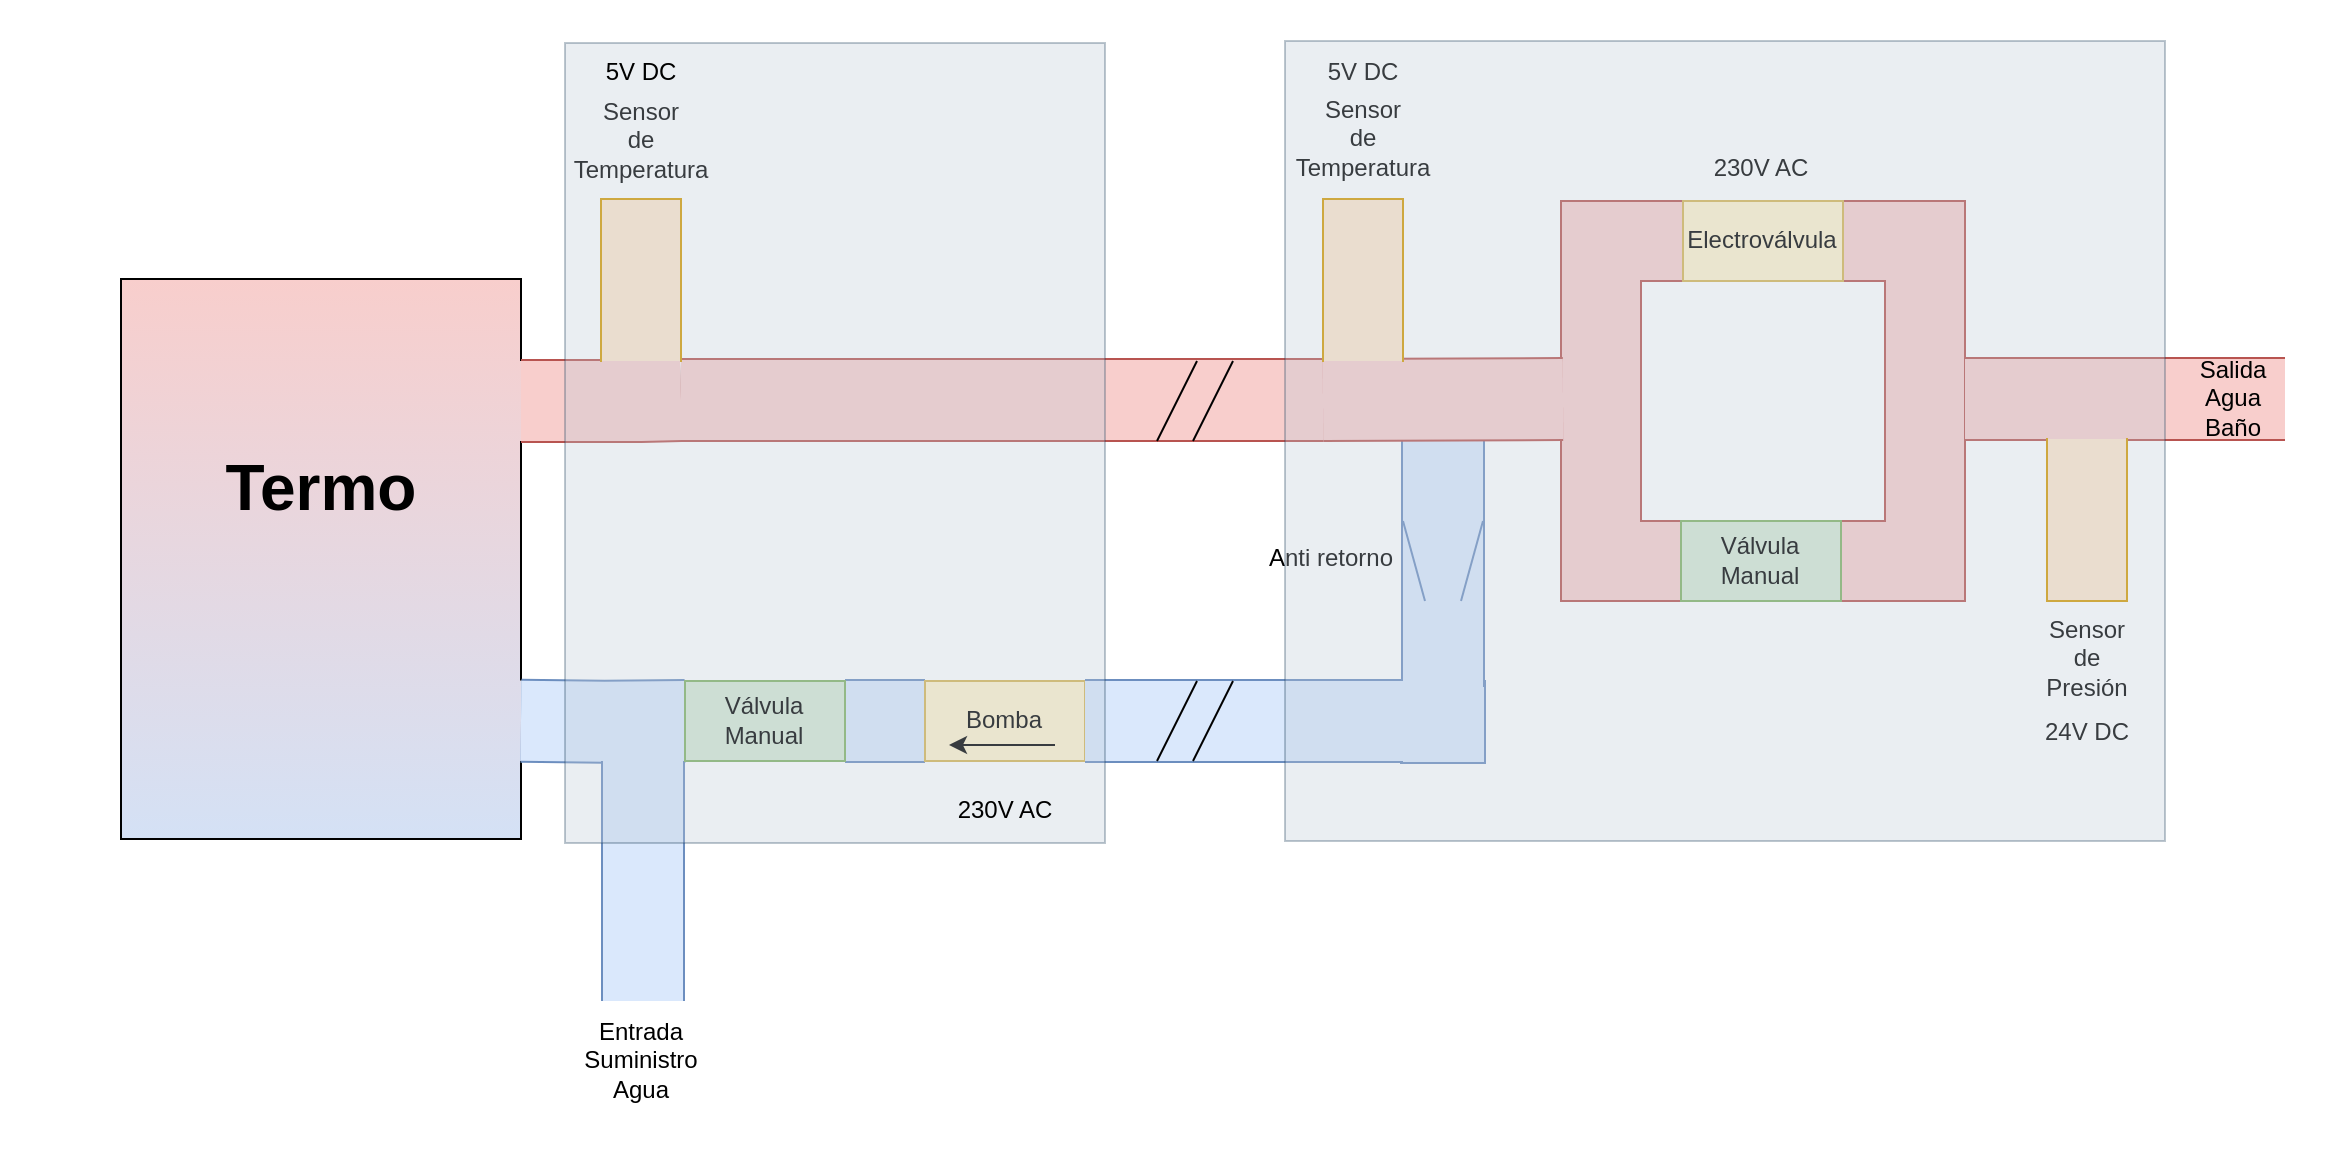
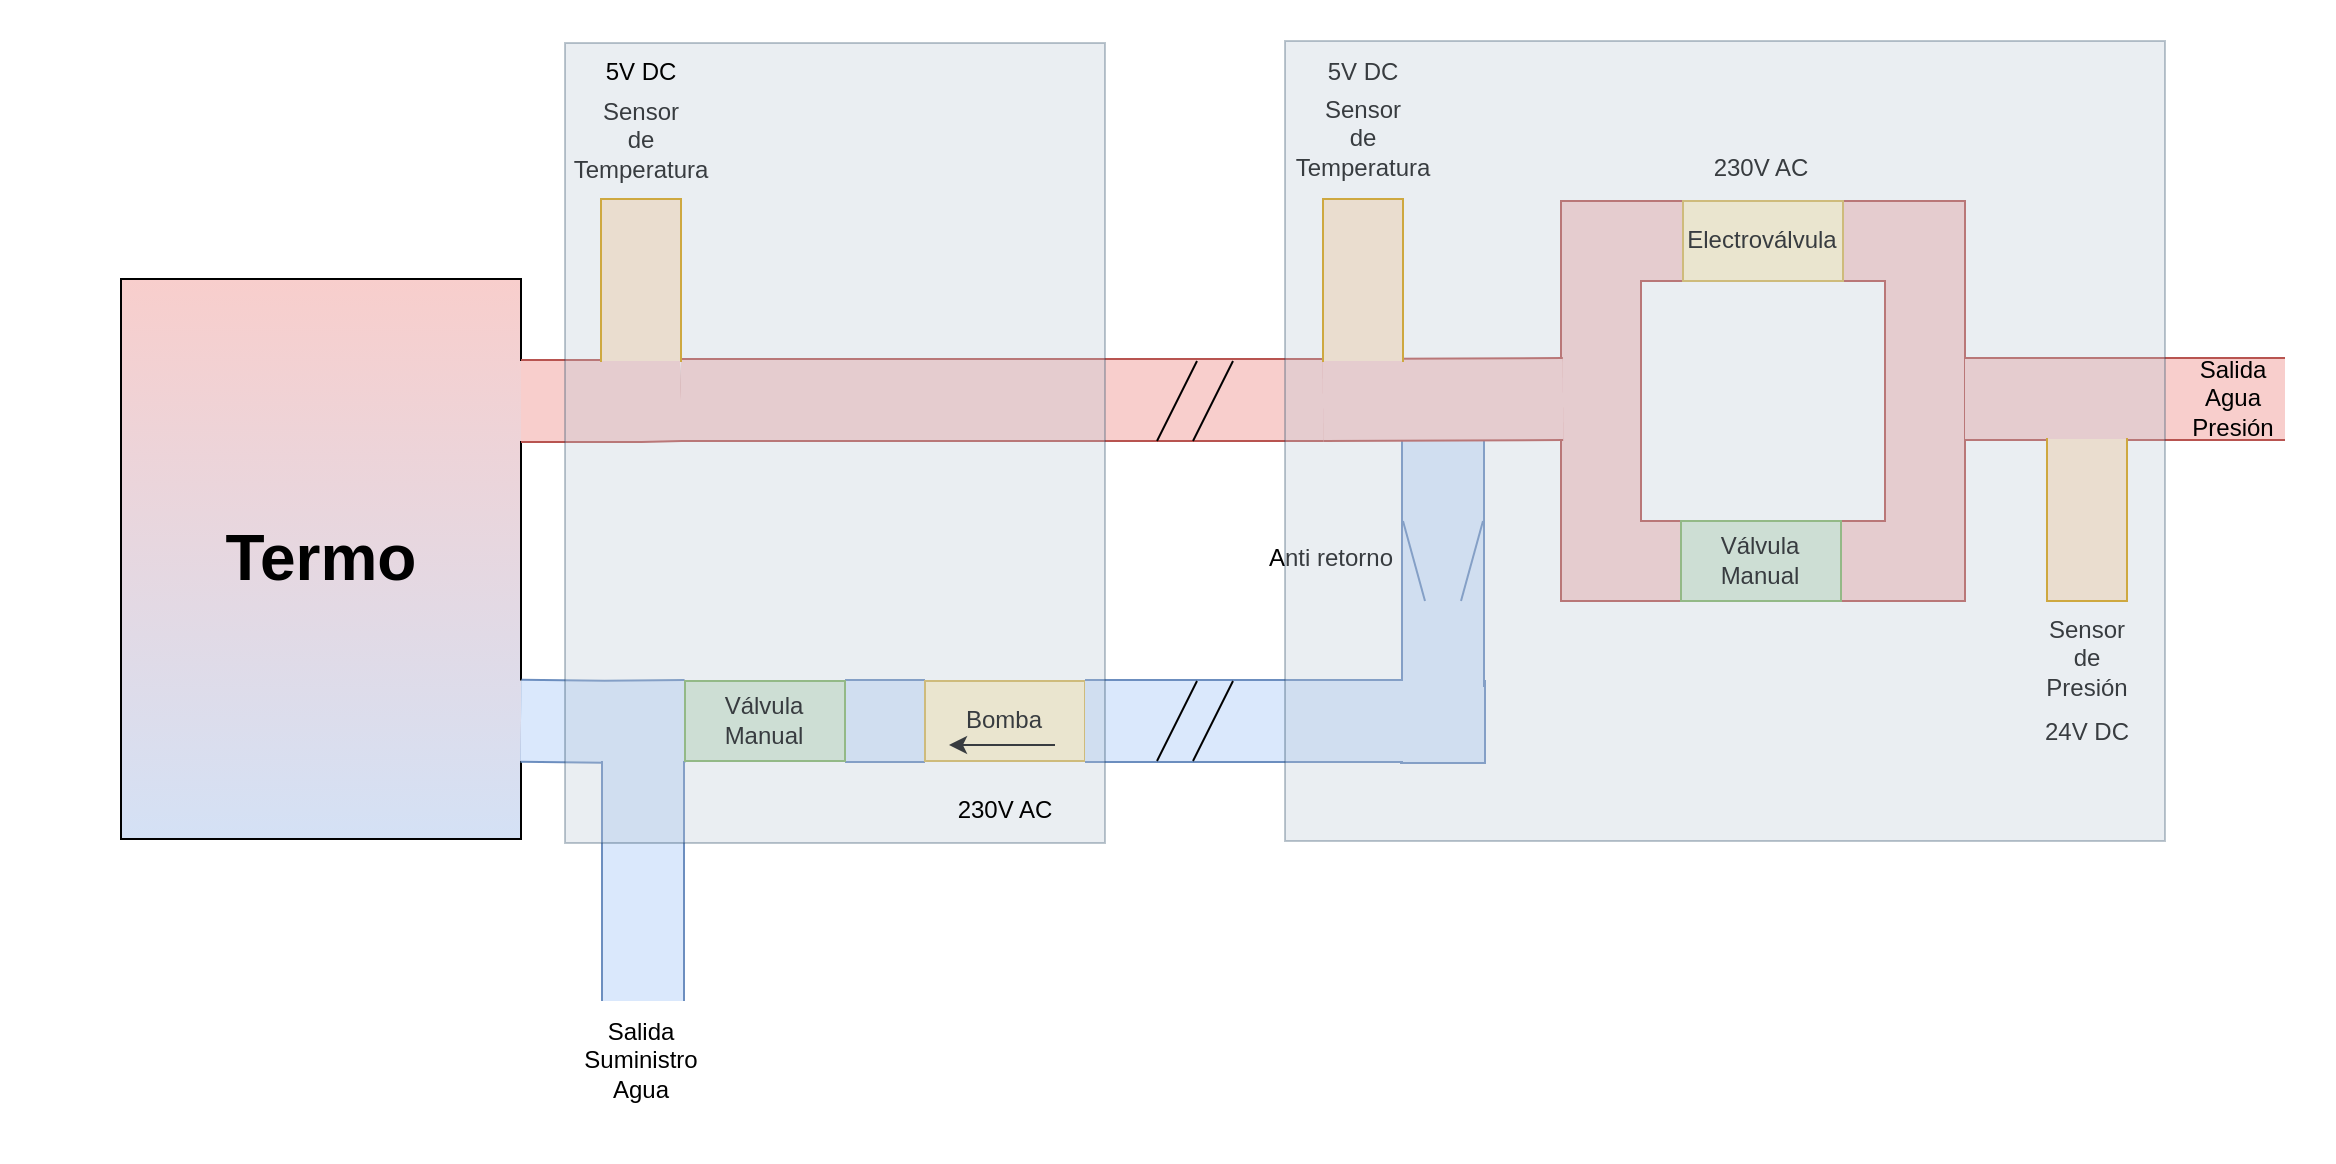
node "Salida Agua Baño": label "Salida Agua Baño" -> "Salida Agua Presión"
node "Termo": moved (321, 489) -> (321, 559)
node "Entrada Suministro Agua": label "Entrada Suministro Agua" -> "Salida Suministro Agua"
